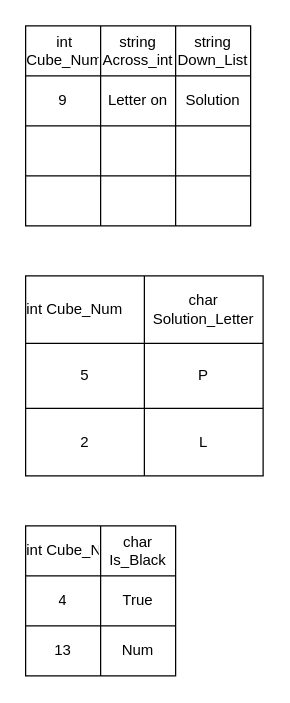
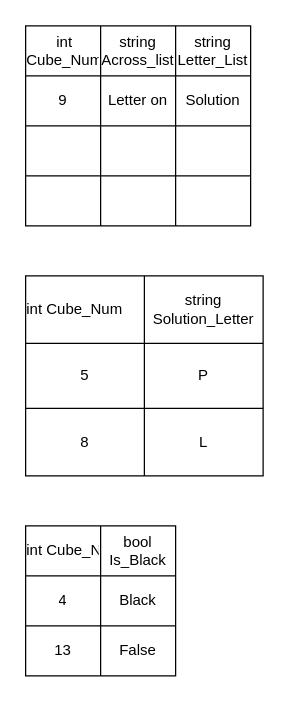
node "string Across_int": label "string Across_int" -> "string Across_list"
node "string Down_List": label "string Down_List" -> "string Letter_List"
node "char Solution_Letter": label "char Solution_Letter" -> "string Solution_Letter"
node "2": label "2" -> "8"
node "char Is_Black": label "char Is_Black" -> "bool Is_Black"
node "True": label "True" -> "Black"
node "Num": label "Num" -> "False"
